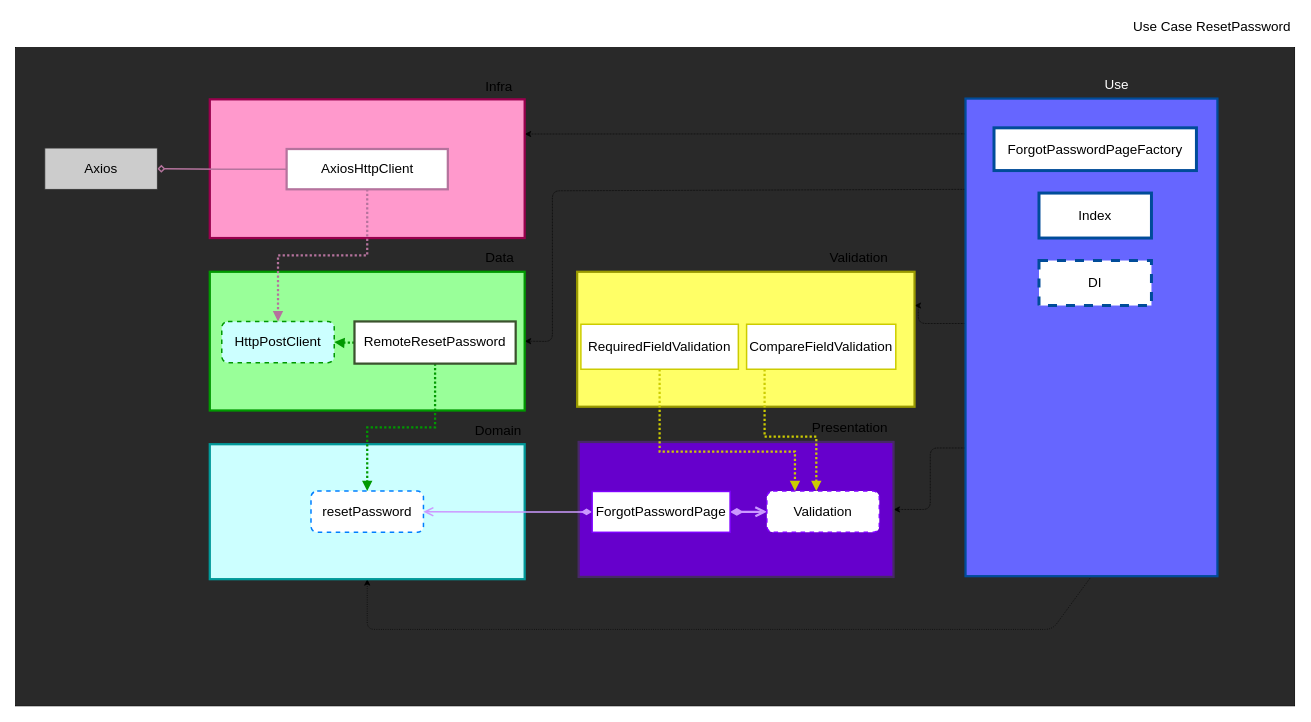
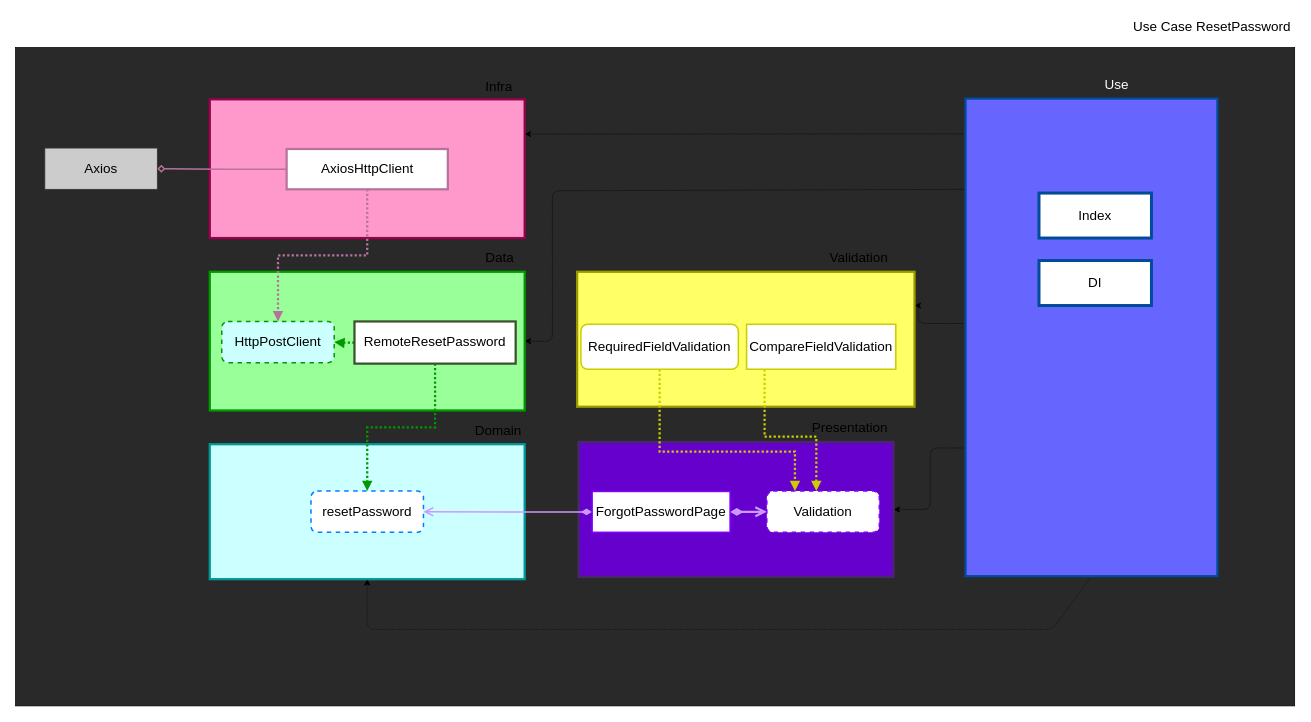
node "ForgotPasswordPageFactory": removed
node "DI": style dashed -> solid
node "RequiredFieldValidation": shape rectangle -> rounded rectangle
